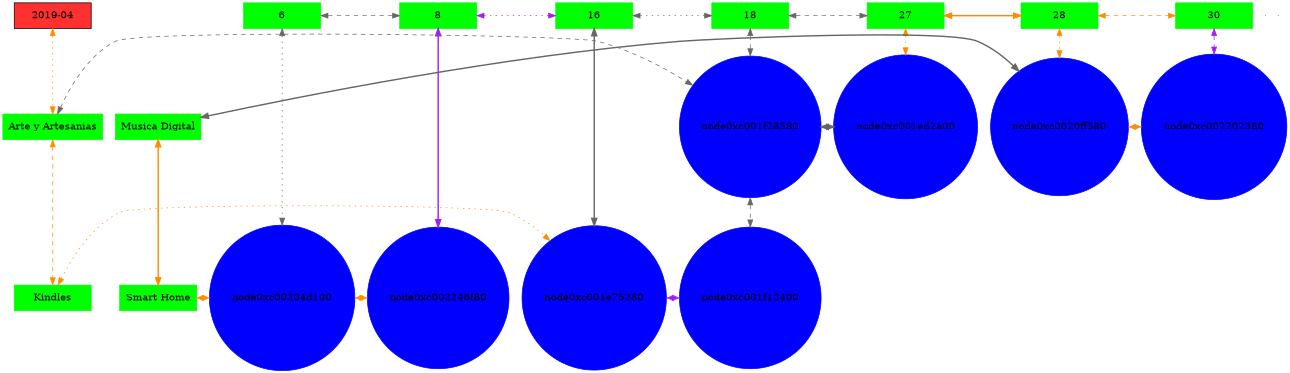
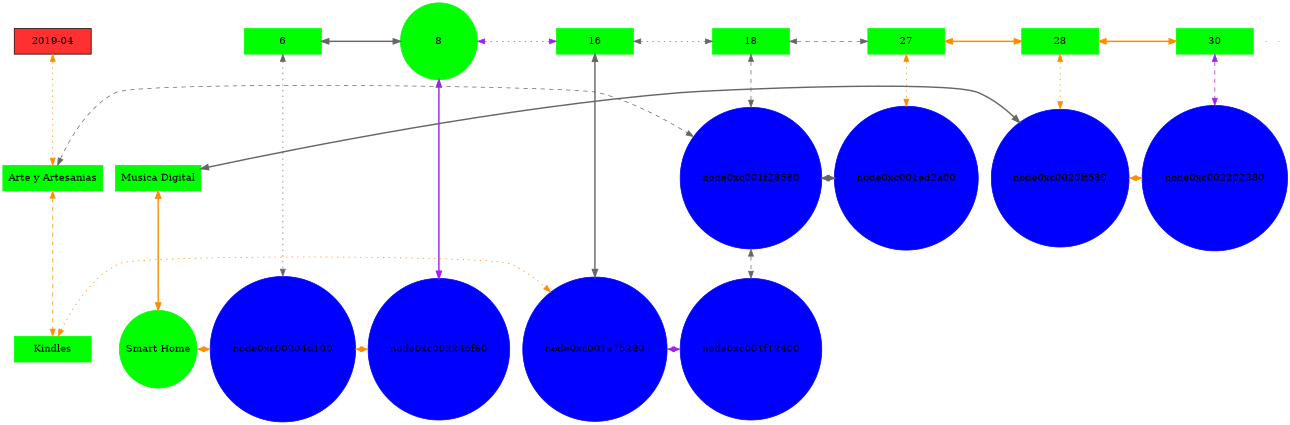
edge "6" -- "8": style dashed -> bold
node "8": shape box -> circle
edge "28" -- "30": style dashed -> bold
node "Smart Home": shape box -> circle
